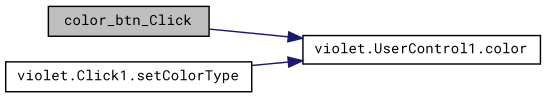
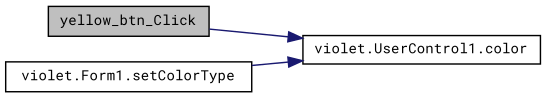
node "color_btn_Click": label "color_btn_Click" -> "yellow_btn_Click"
node "violet.Click1.setColorType": label "violet.Click1.setColorType" -> "violet.Form1.setColorType"
